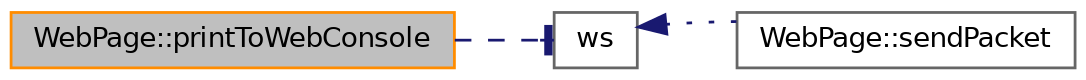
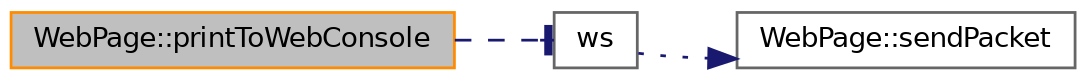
edge "WebPage::sendPacket" -> "ws": reversed
